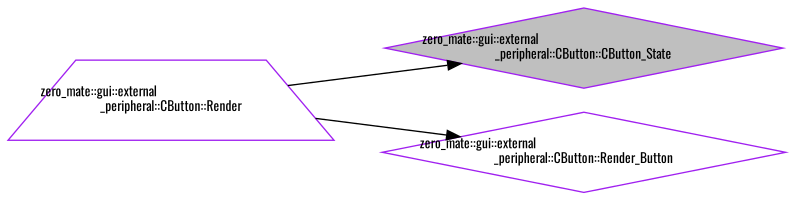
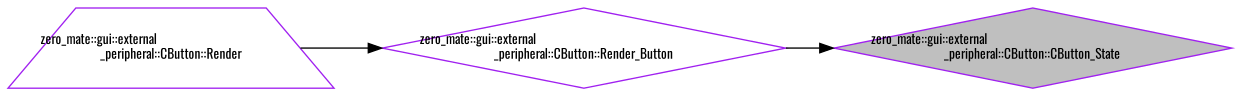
edge "zero_mate::gui::external _peripheral::CButton::Render" -> "zero_mate::gui::external _peripheral::CButton::CButton_State": now "zero_mate::gui::external _peripheral::CButton::Render_Button" -> "zero_mate::gui::external _peripheral::CButton::CButton_State"
